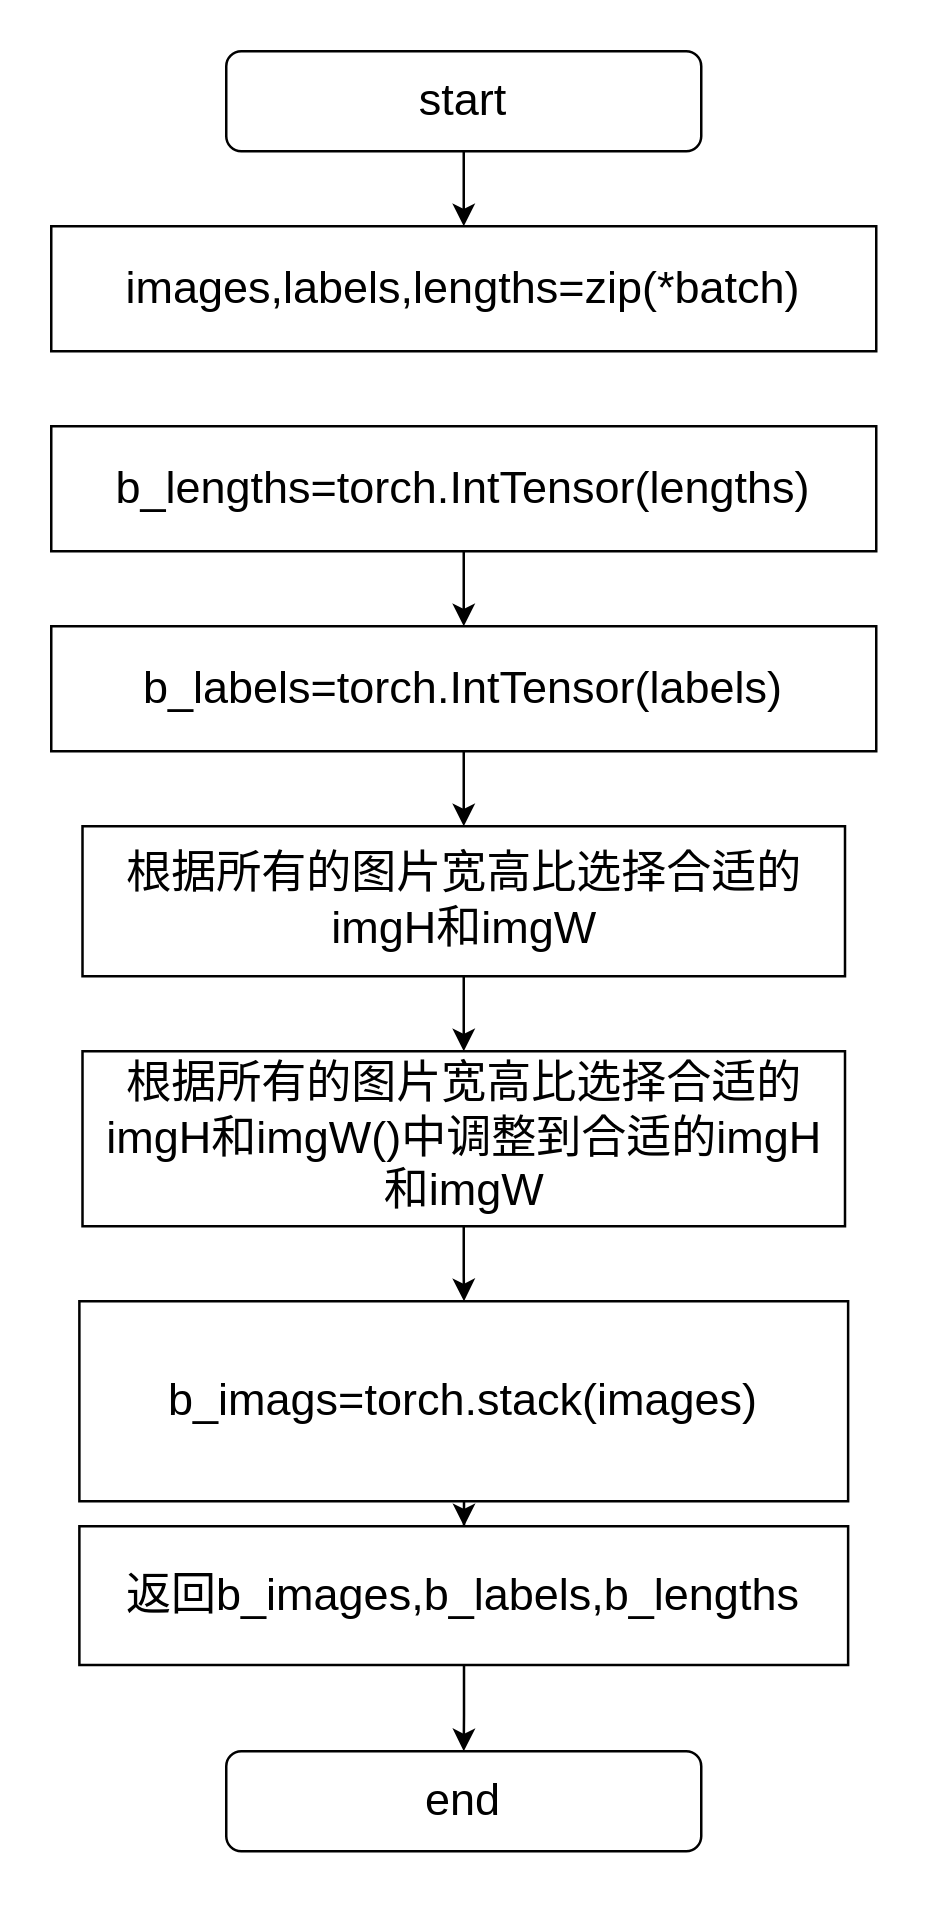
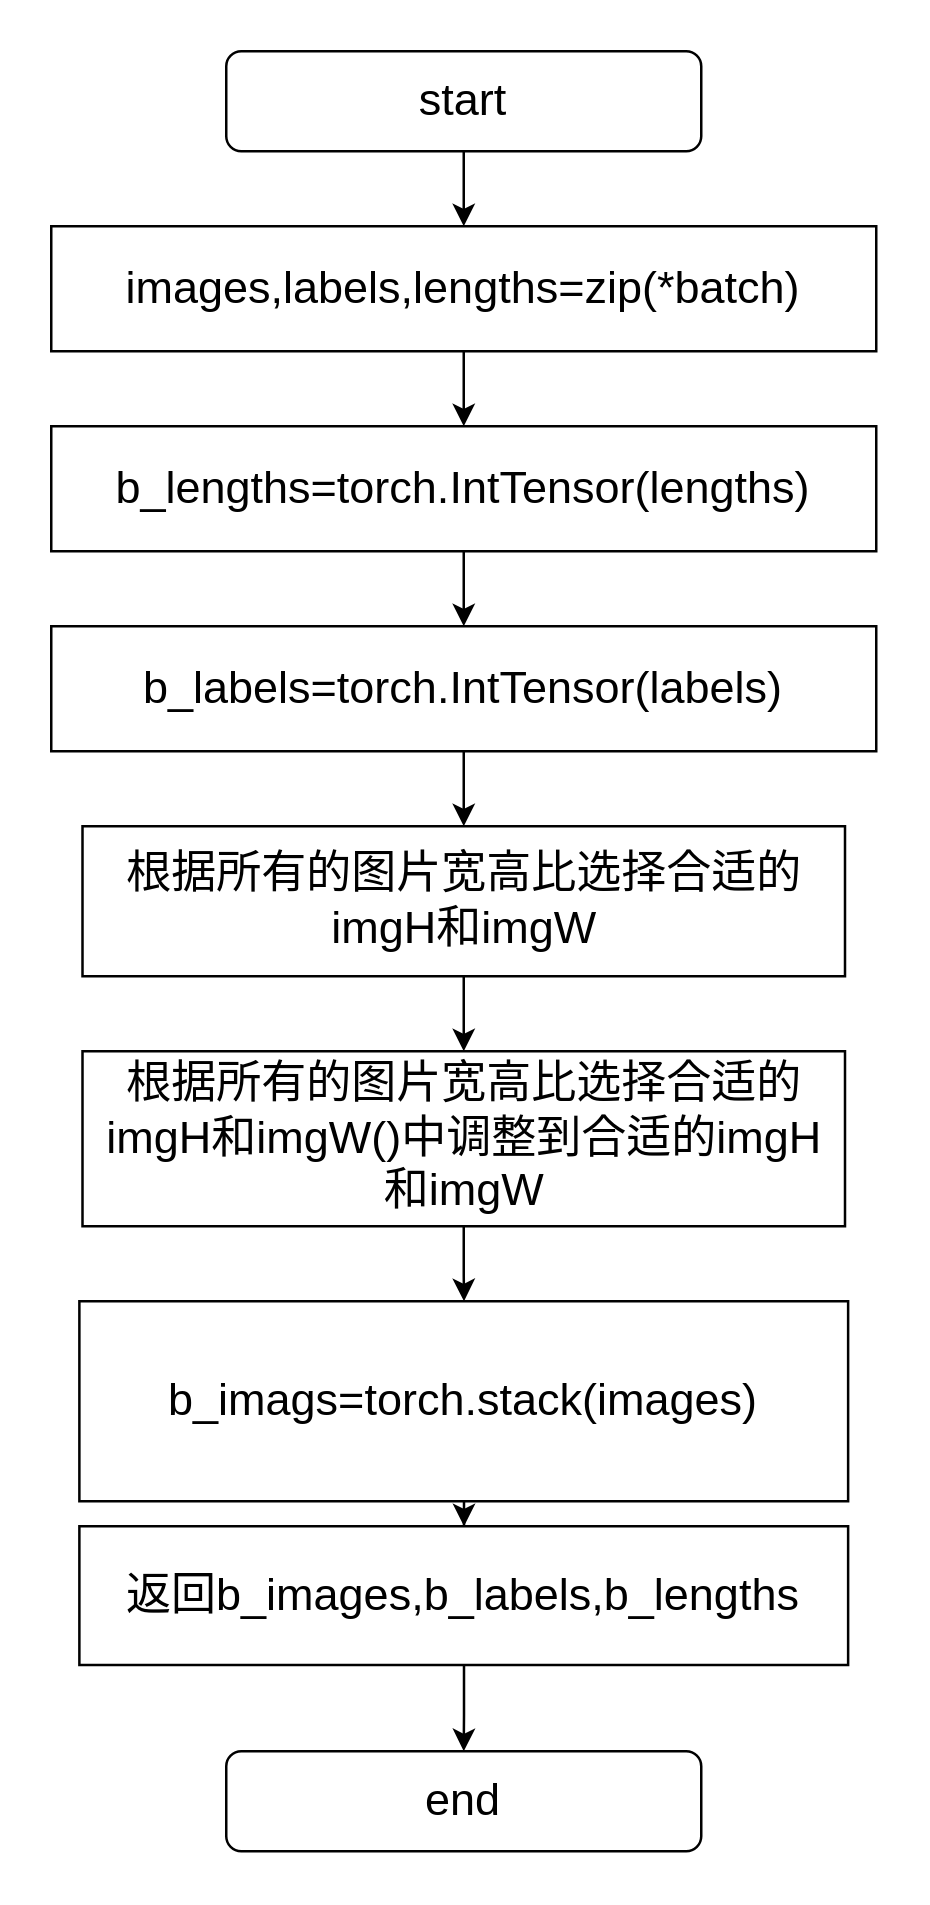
edge "images,labels,lengths=zip(*batch)" -> "b_lengths=torch.IntTensor(lengths)": added
